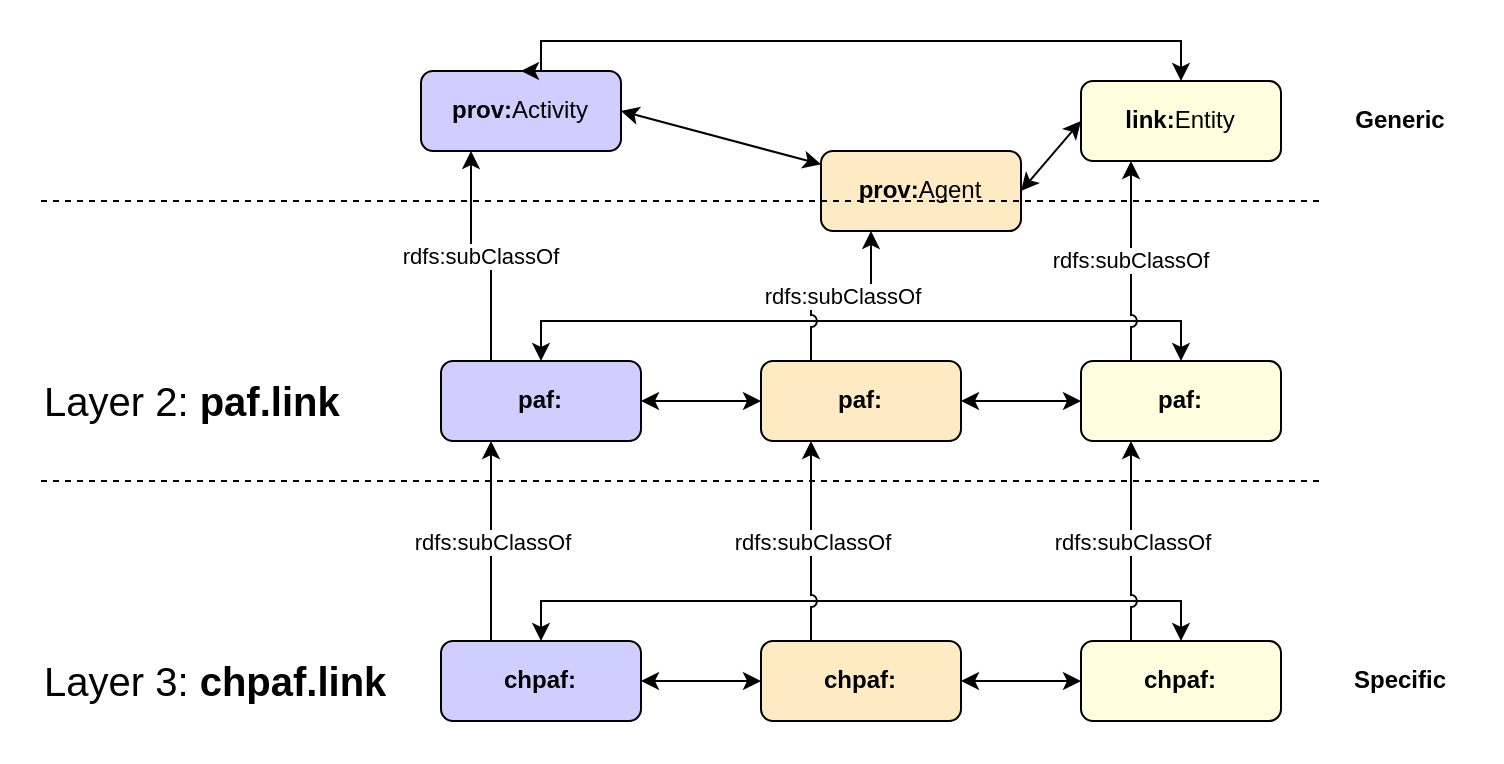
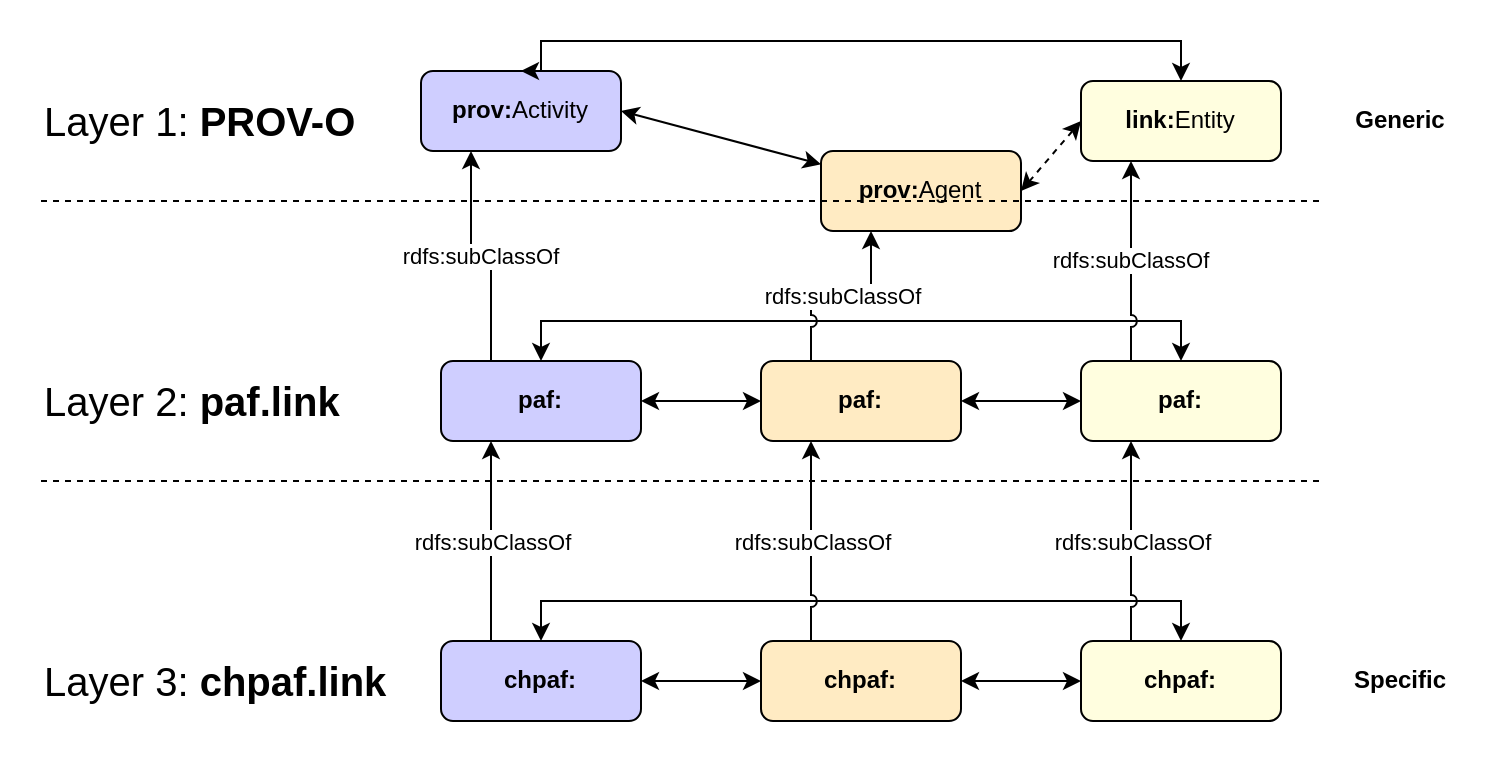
node "Layer 1: PROV-O": added
edge "link:Entity" -- "prov:Agent": style solid -> dashed
